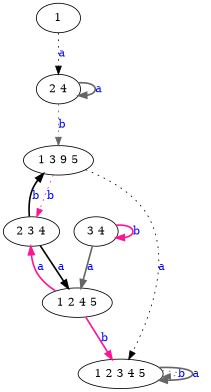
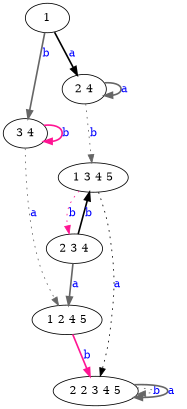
edge "1" -> "2 4": style dotted -> bold
edge "1" -> "3 4": added, label "b"
node "1 3 9 5": label "1 3 9 5" -> "1 3 4 5"
edge "2 3 4" -> "1 2 4 5": color black -> gray40
edge "3 4" -> "1 2 4 5": style bold -> dotted
edge "1 2 4 5" -> "2 3 4": removed, label "a"
node "1 2 3 4 5": label "1 2 3 4 5" -> "2 2 3 4 5"
